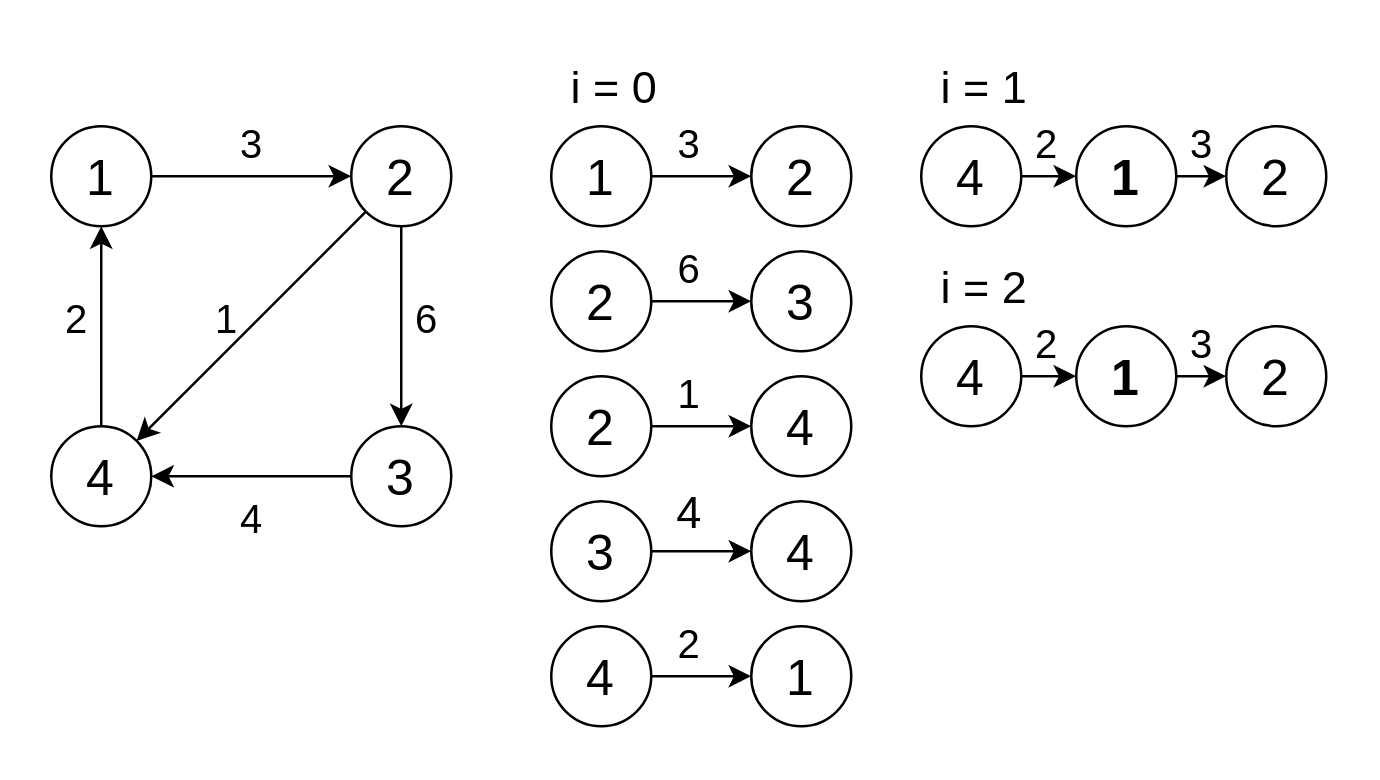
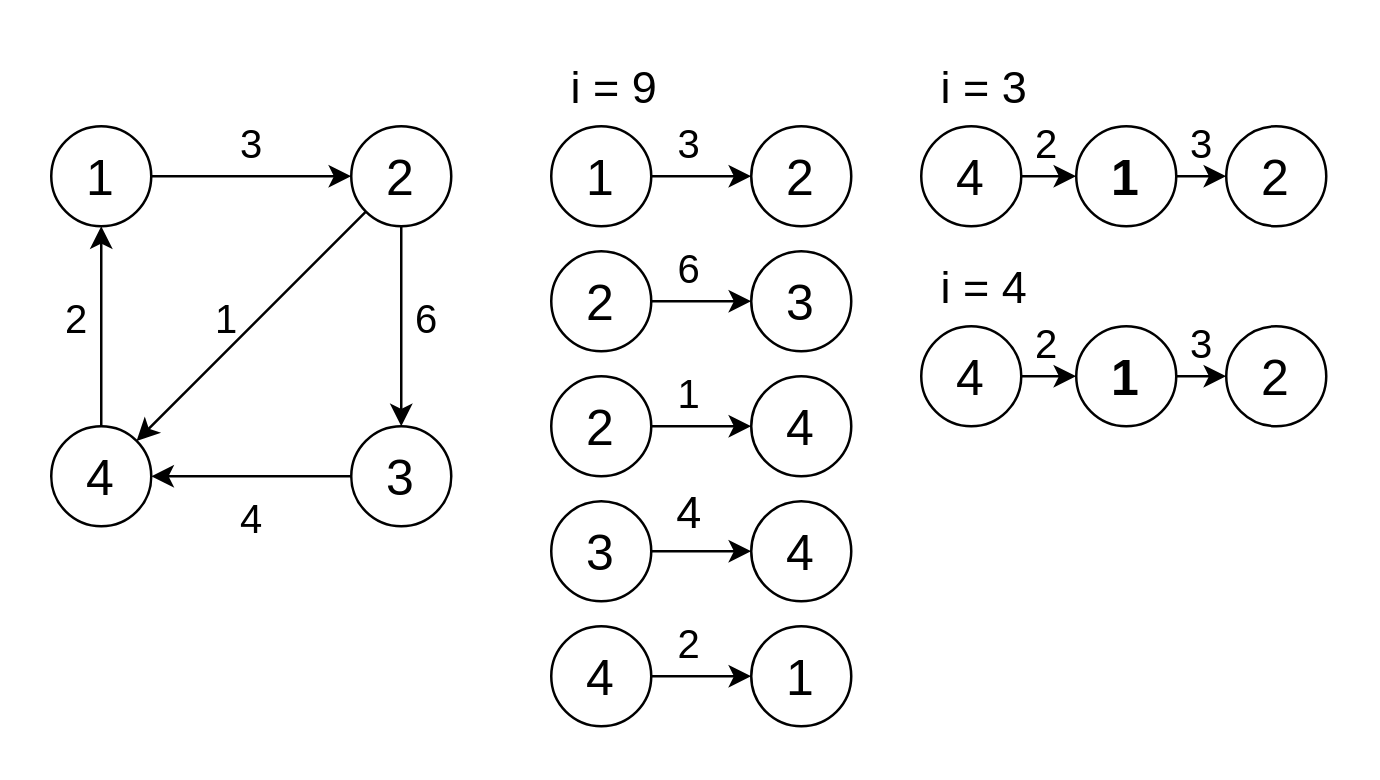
node "i = 0": label "i = 0" -> "i = 9"
node "i = 1": label "i = 1" -> "i = 3"
node "i = 2": label "i = 2" -> "i = 4"
